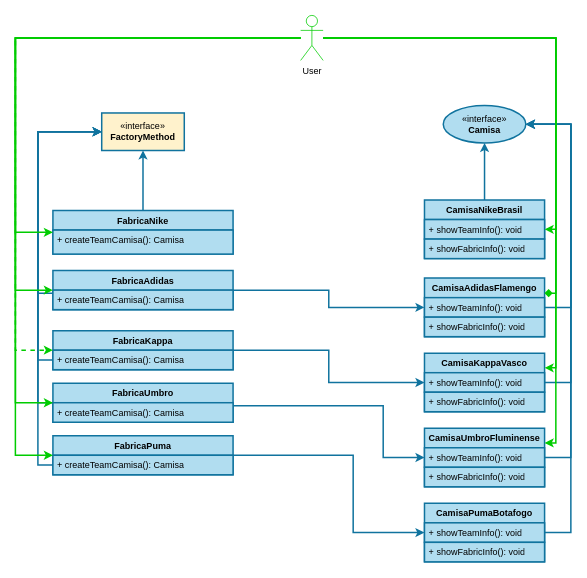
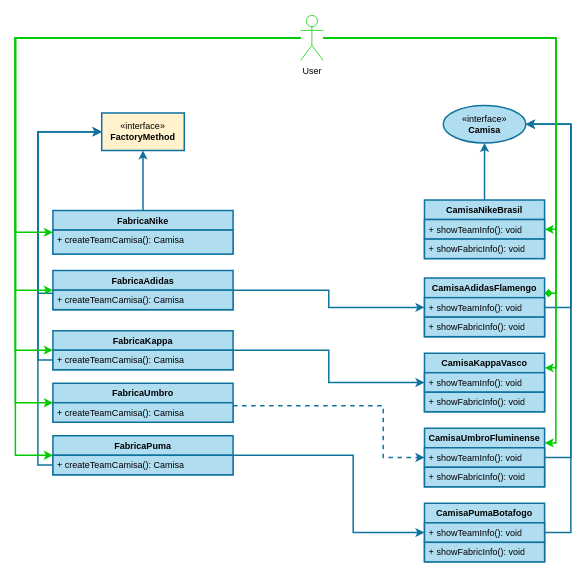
edge "User" -> "FabricaKappa": style dashed -> solid
edge "CamisaKappaVasco" -> "«interface» Camisa": removed
edge "FabricaUmbro" -> "«interface» FactoryMethod": removed
edge "FabricaUmbro" -> "CamisaUmbroFluminense": style solid -> dashed
